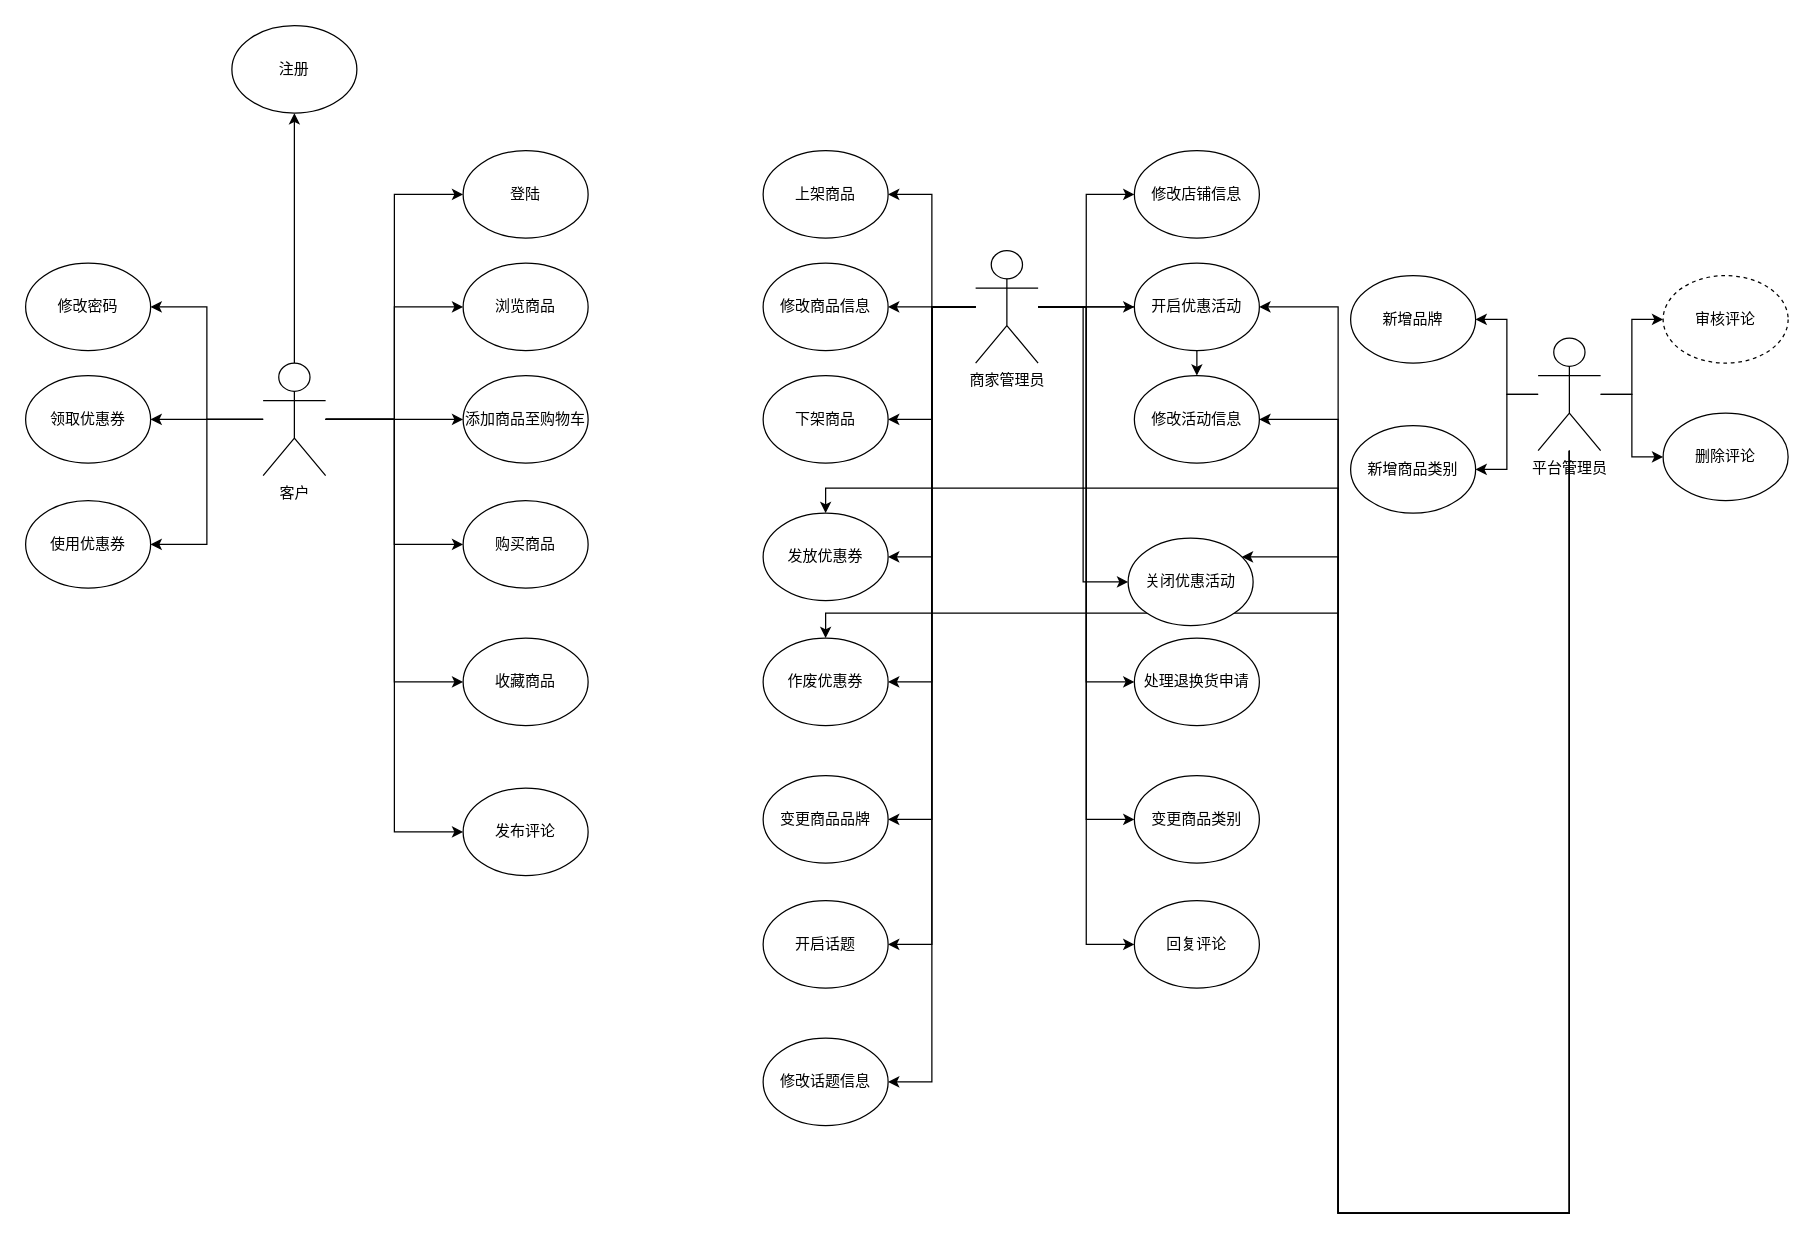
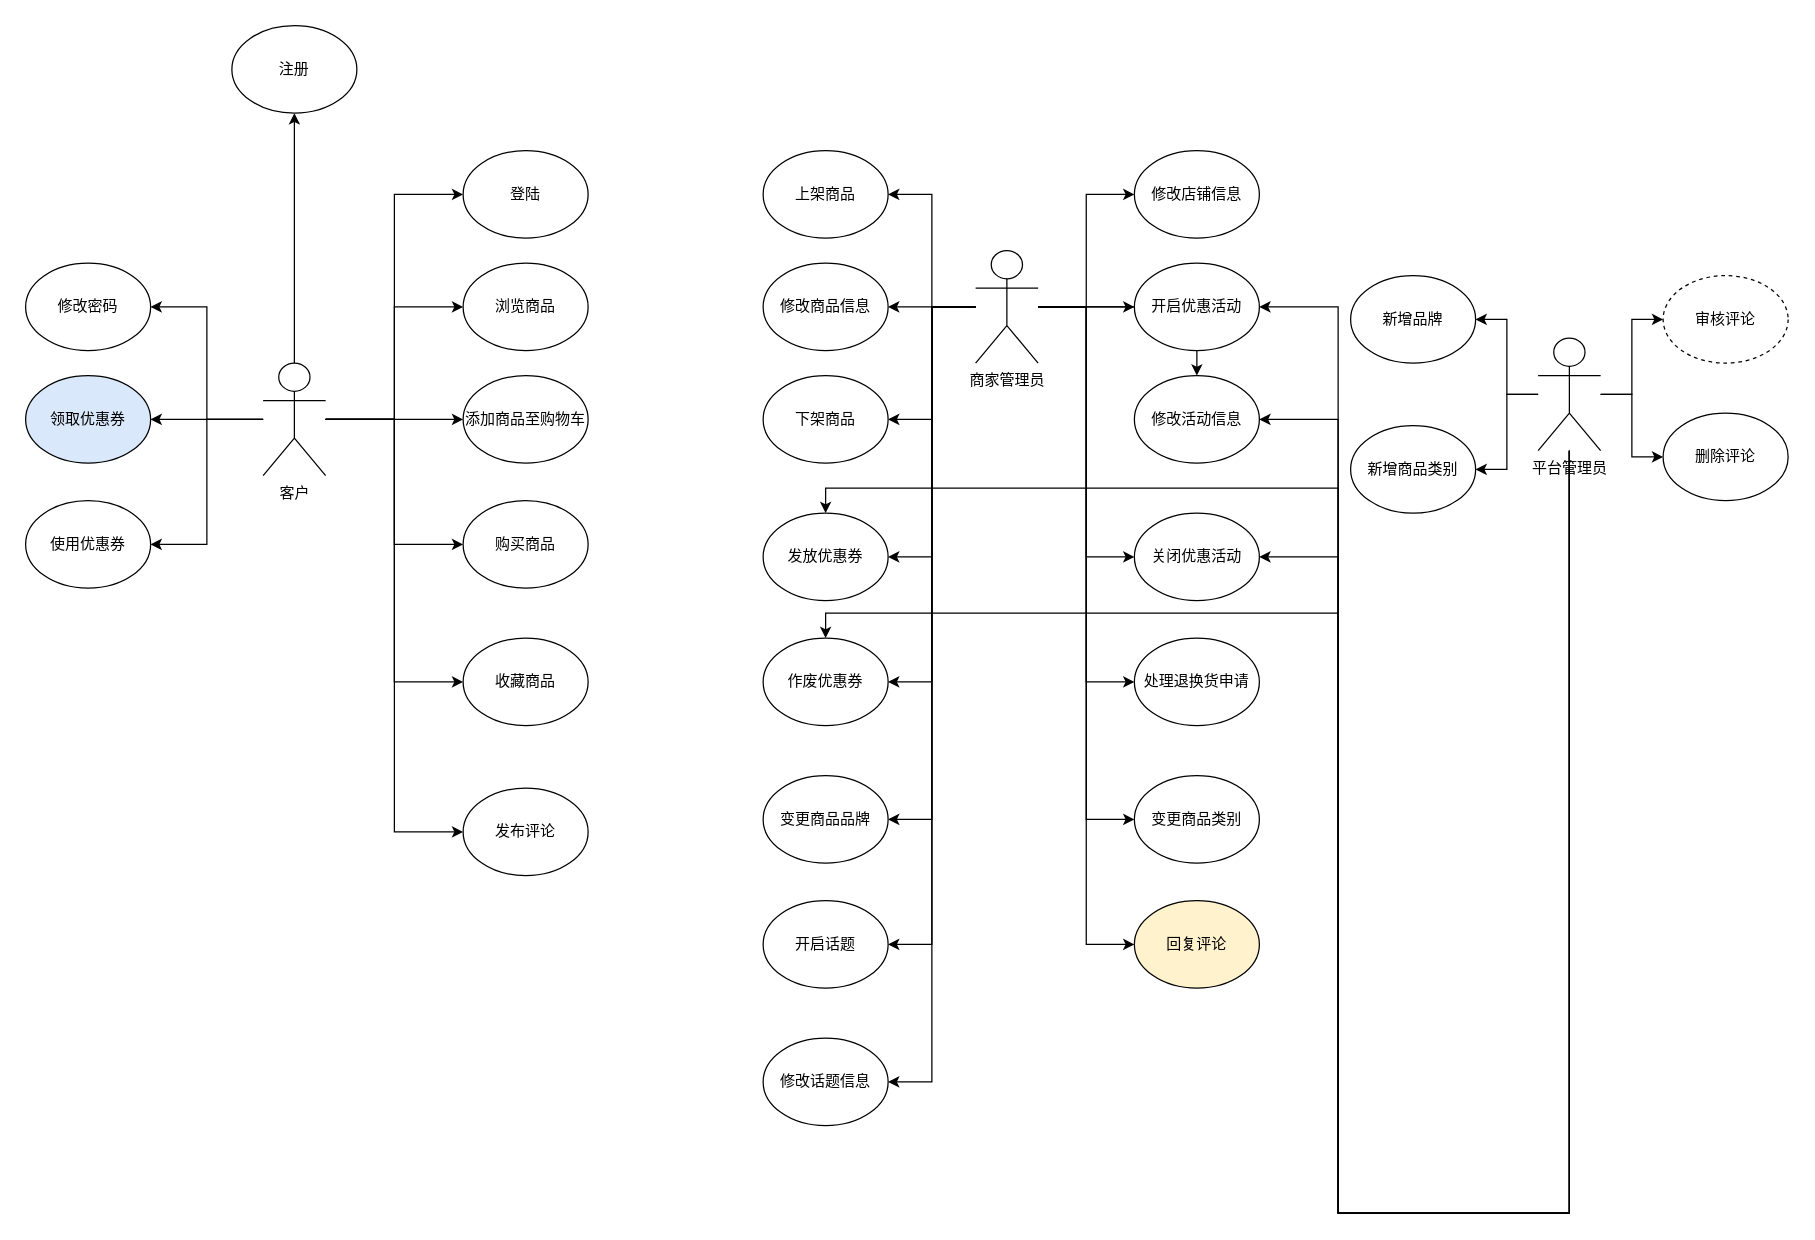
node "领取优惠券": fillcolor #ffffff -> #dae8fc
node "关闭优惠活动": moved (1191, 582) -> (1197, 557)
node "回复评论": fillcolor #ffffff -> #fff2cc
